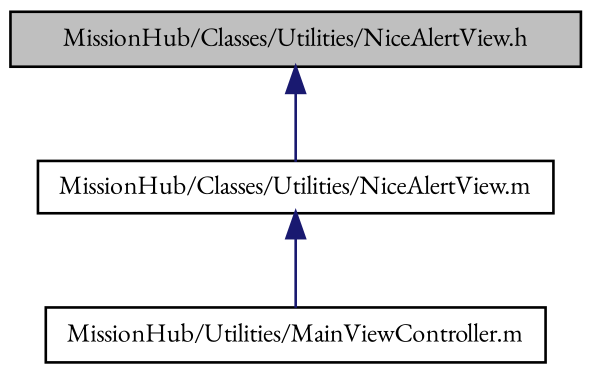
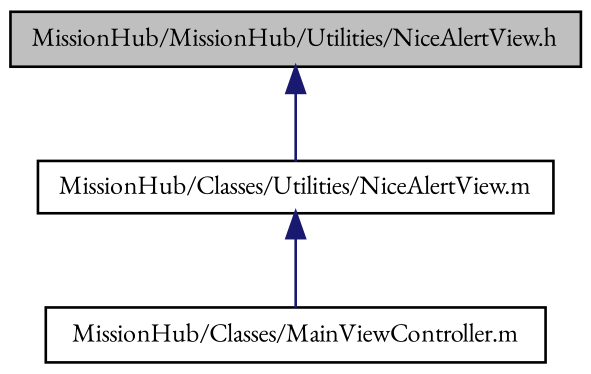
node "MissionHub/Classes/Utilities/NiceAlertView.h": label "MissionHub/Classes/Utilities/NiceAlertView.h" -> "MissionHub/MissionHub/Utilities/NiceAlertView.h"
node "MissionHub/Utilities/MainViewController.m": label "MissionHub/Utilities/MainViewController.m" -> "MissionHub/Classes/MainViewController.m"
